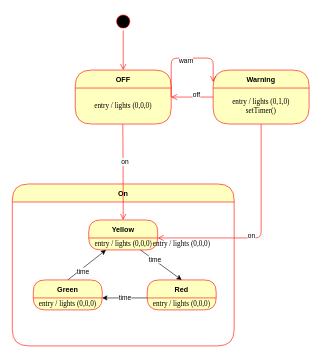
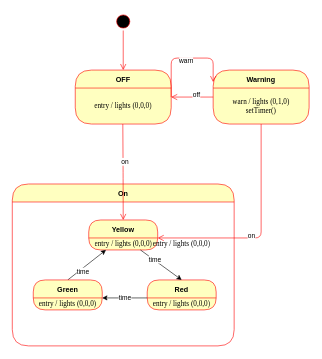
node "entry / lights (0,1,0) setTimer()": label "entry / lights (0,1,0) setTimer()" -> "warn / lights (0,1,0) setTimer()"
